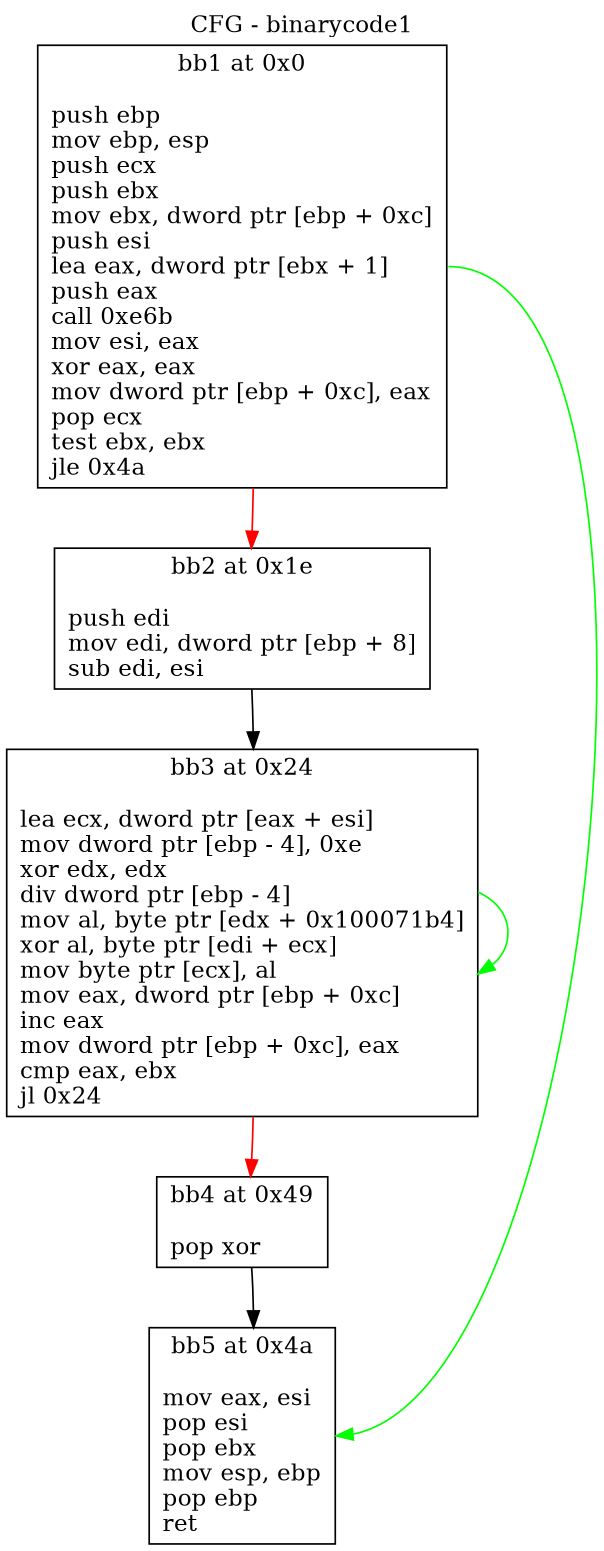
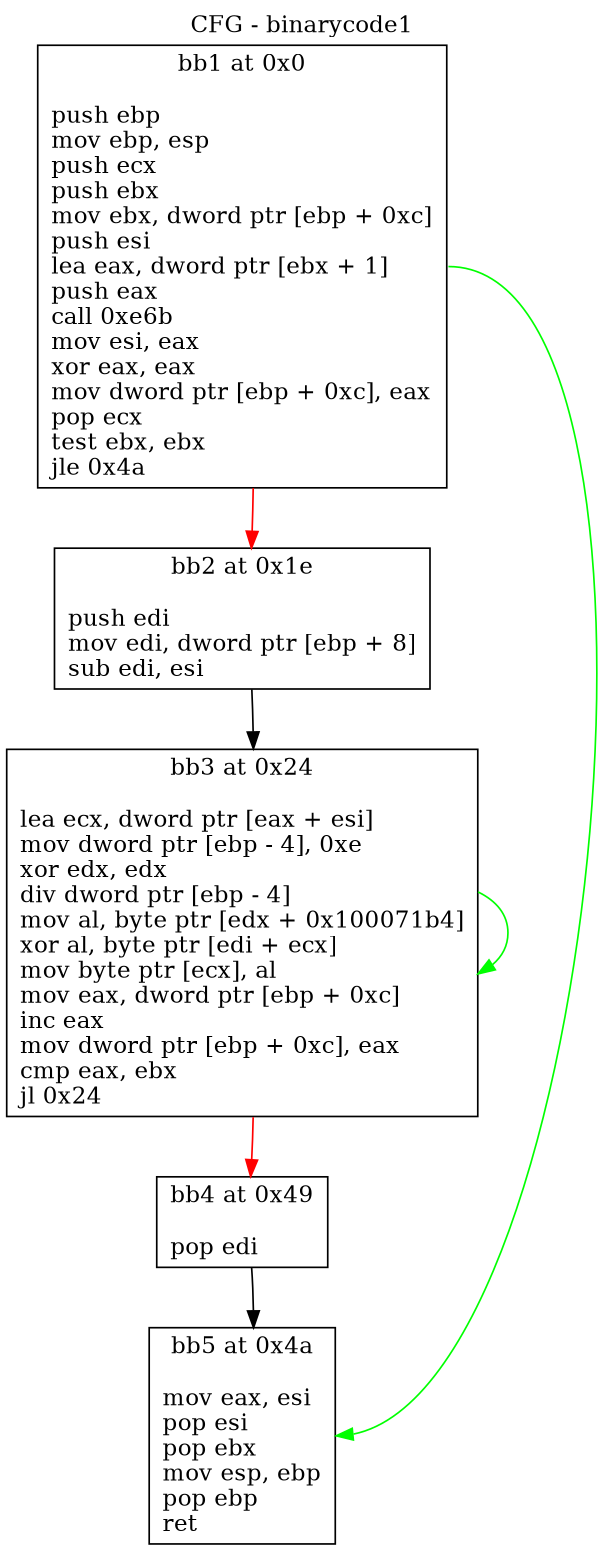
node "bb4 at 0x49 pop xor": label "bb4 at 0x49 pop xor" -> "bb4 at 0x49 pop edi"
